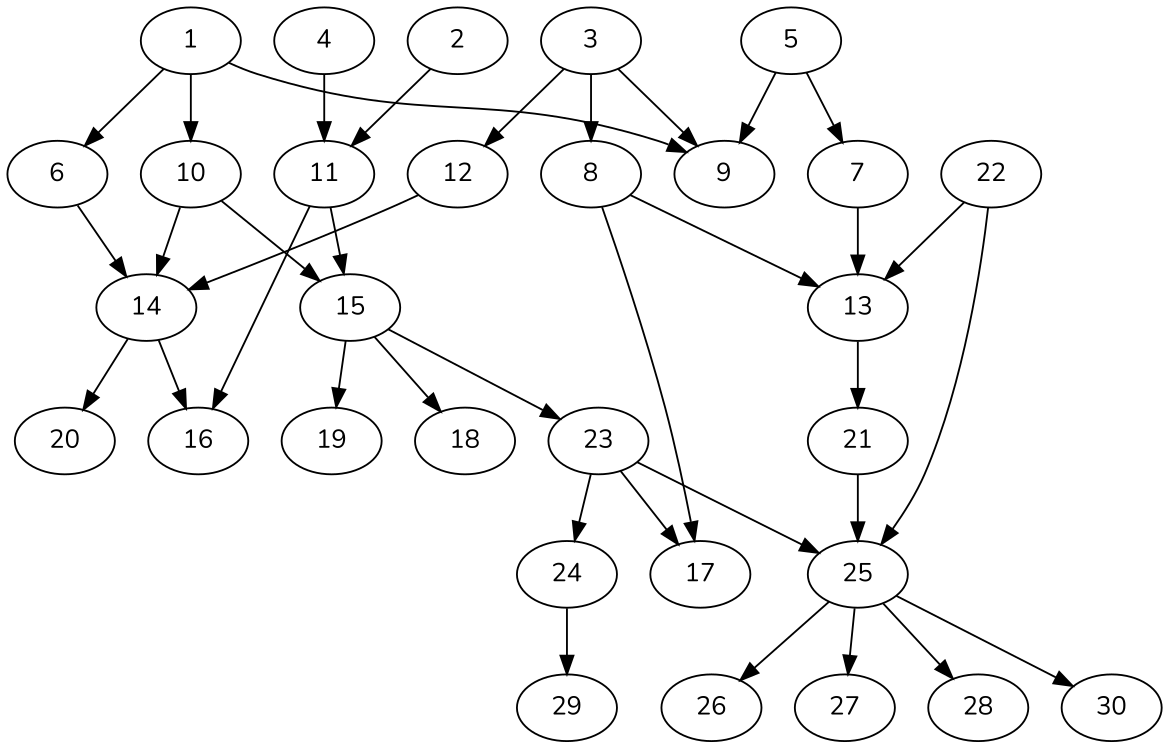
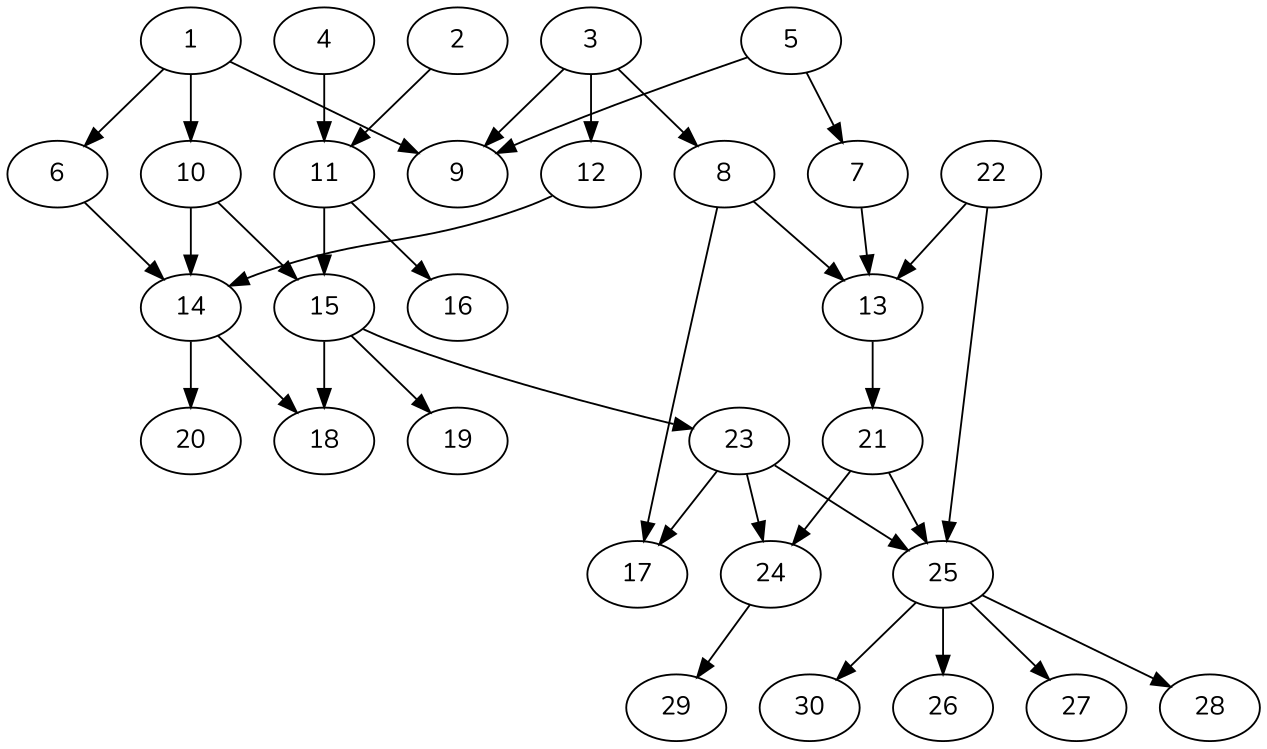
edge "14" -> "16": now "14" -> "18"
edge "21" -> "24": added
